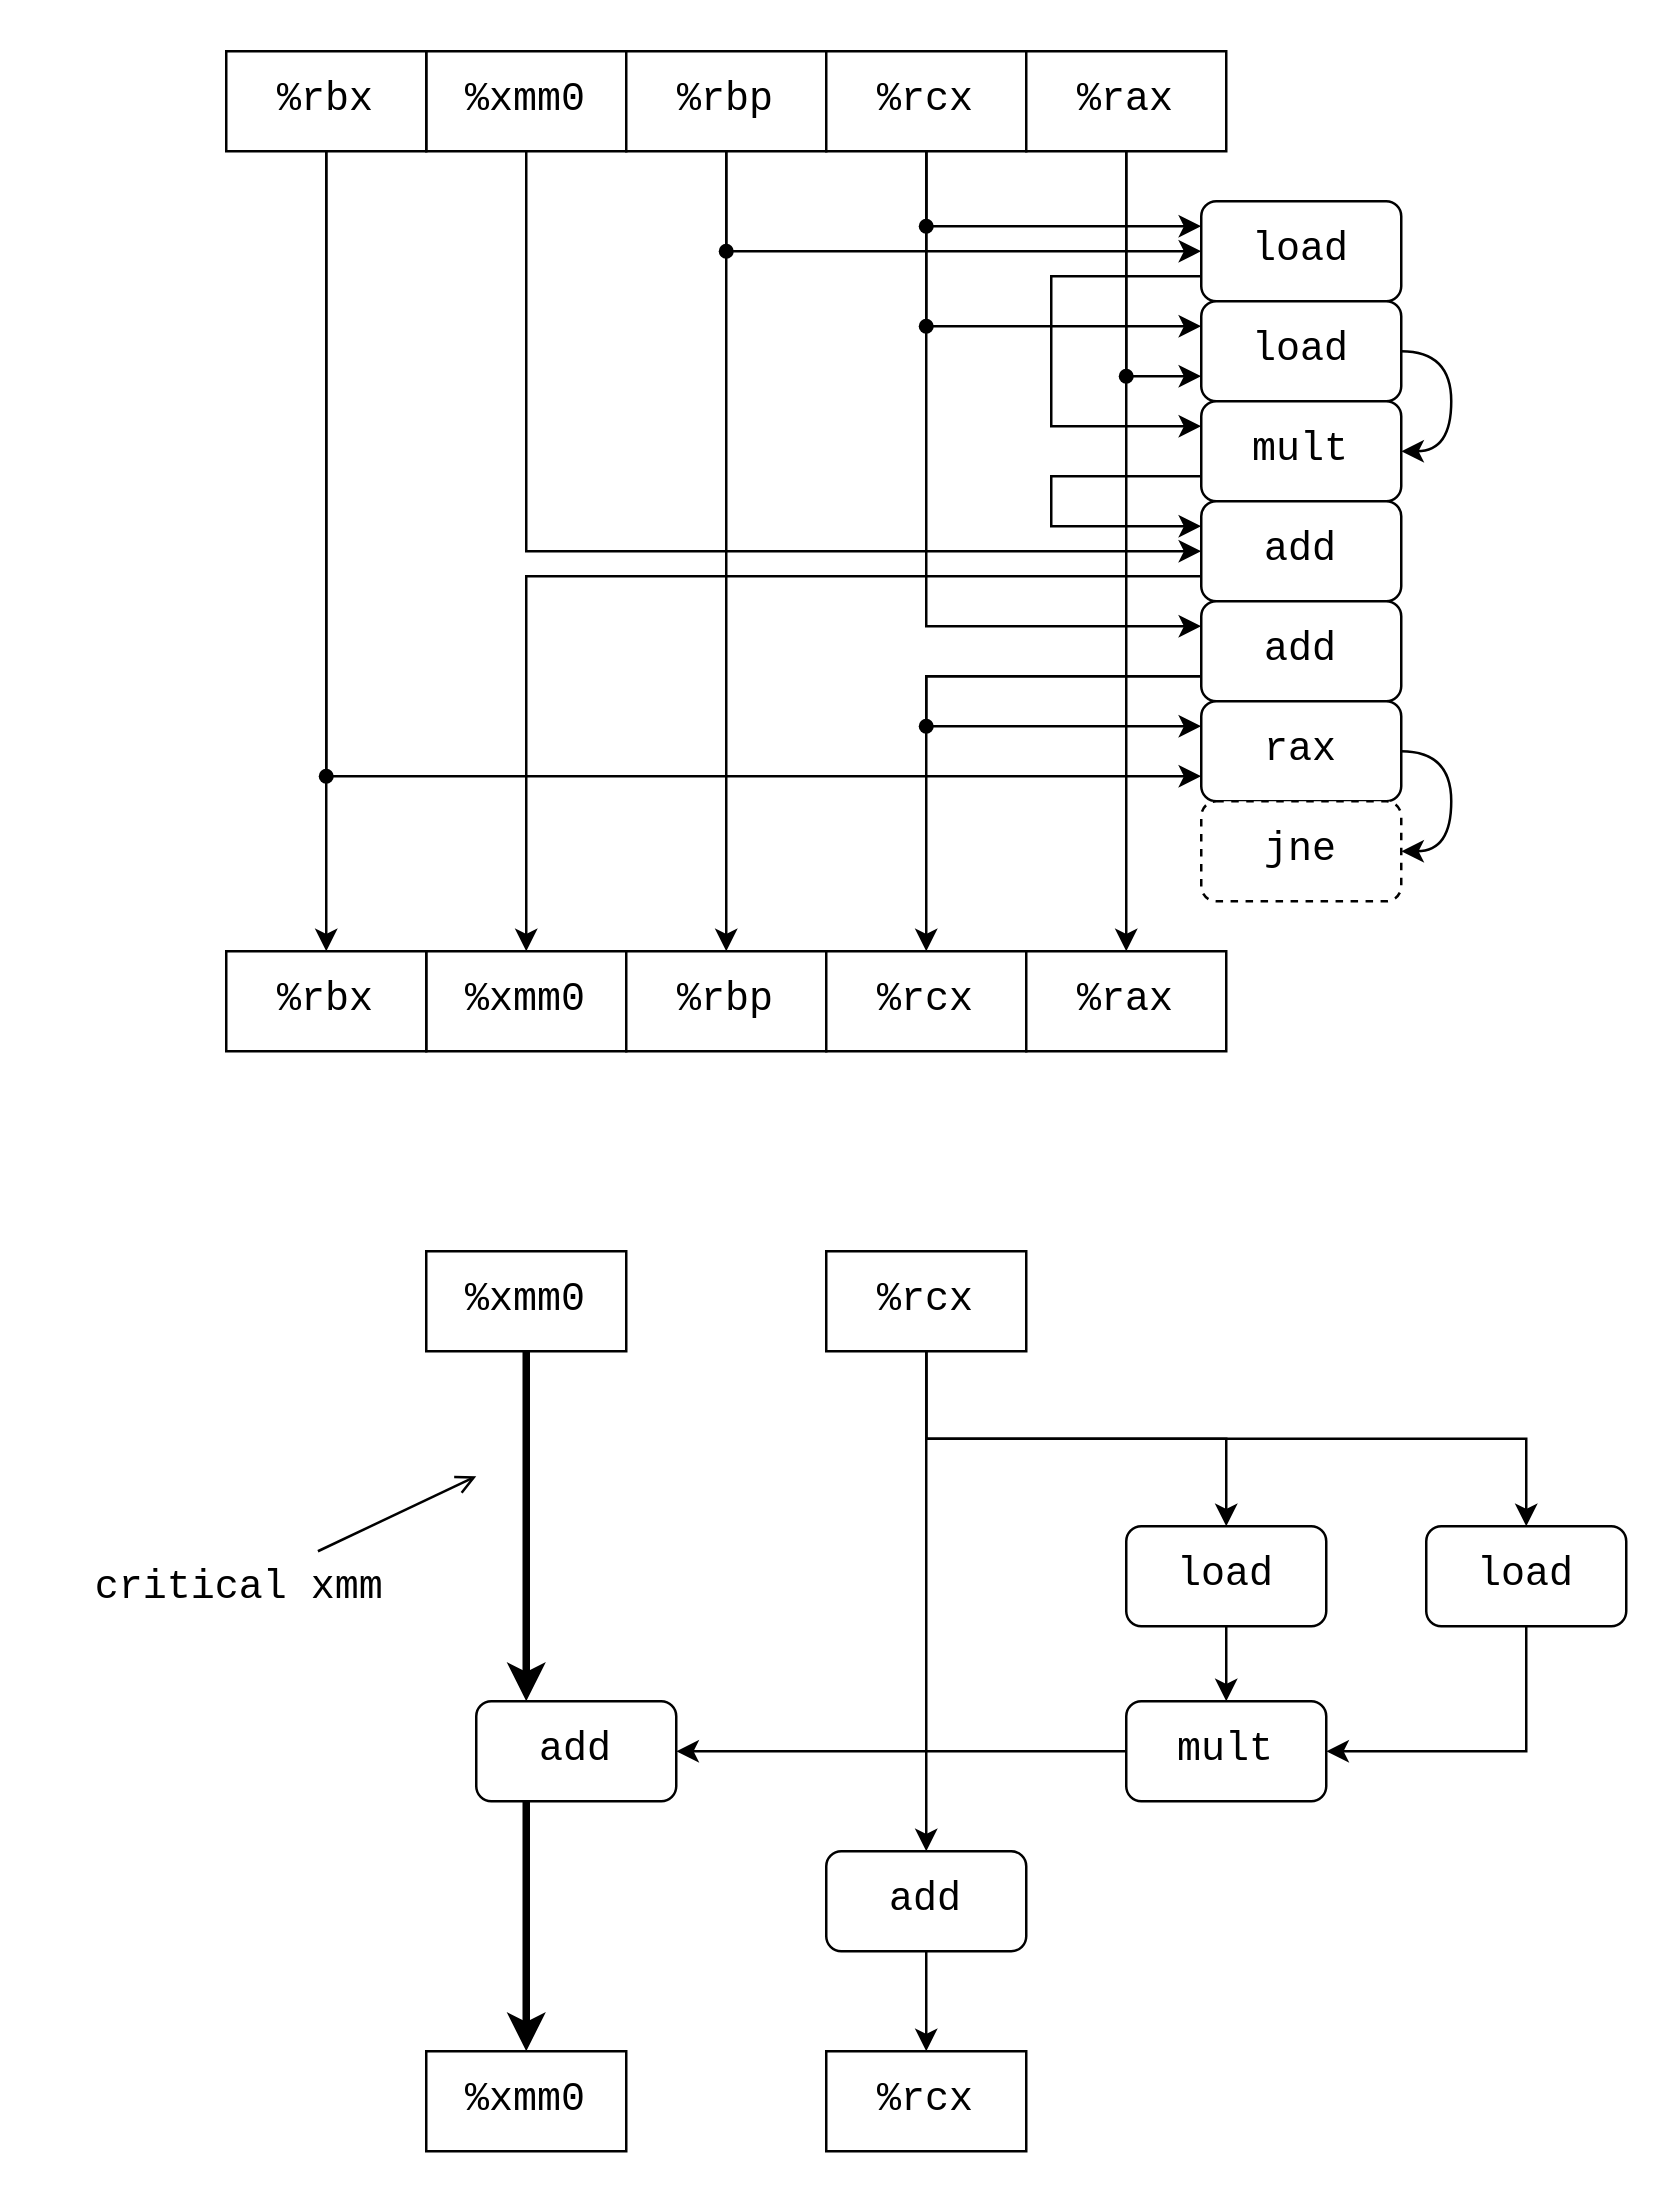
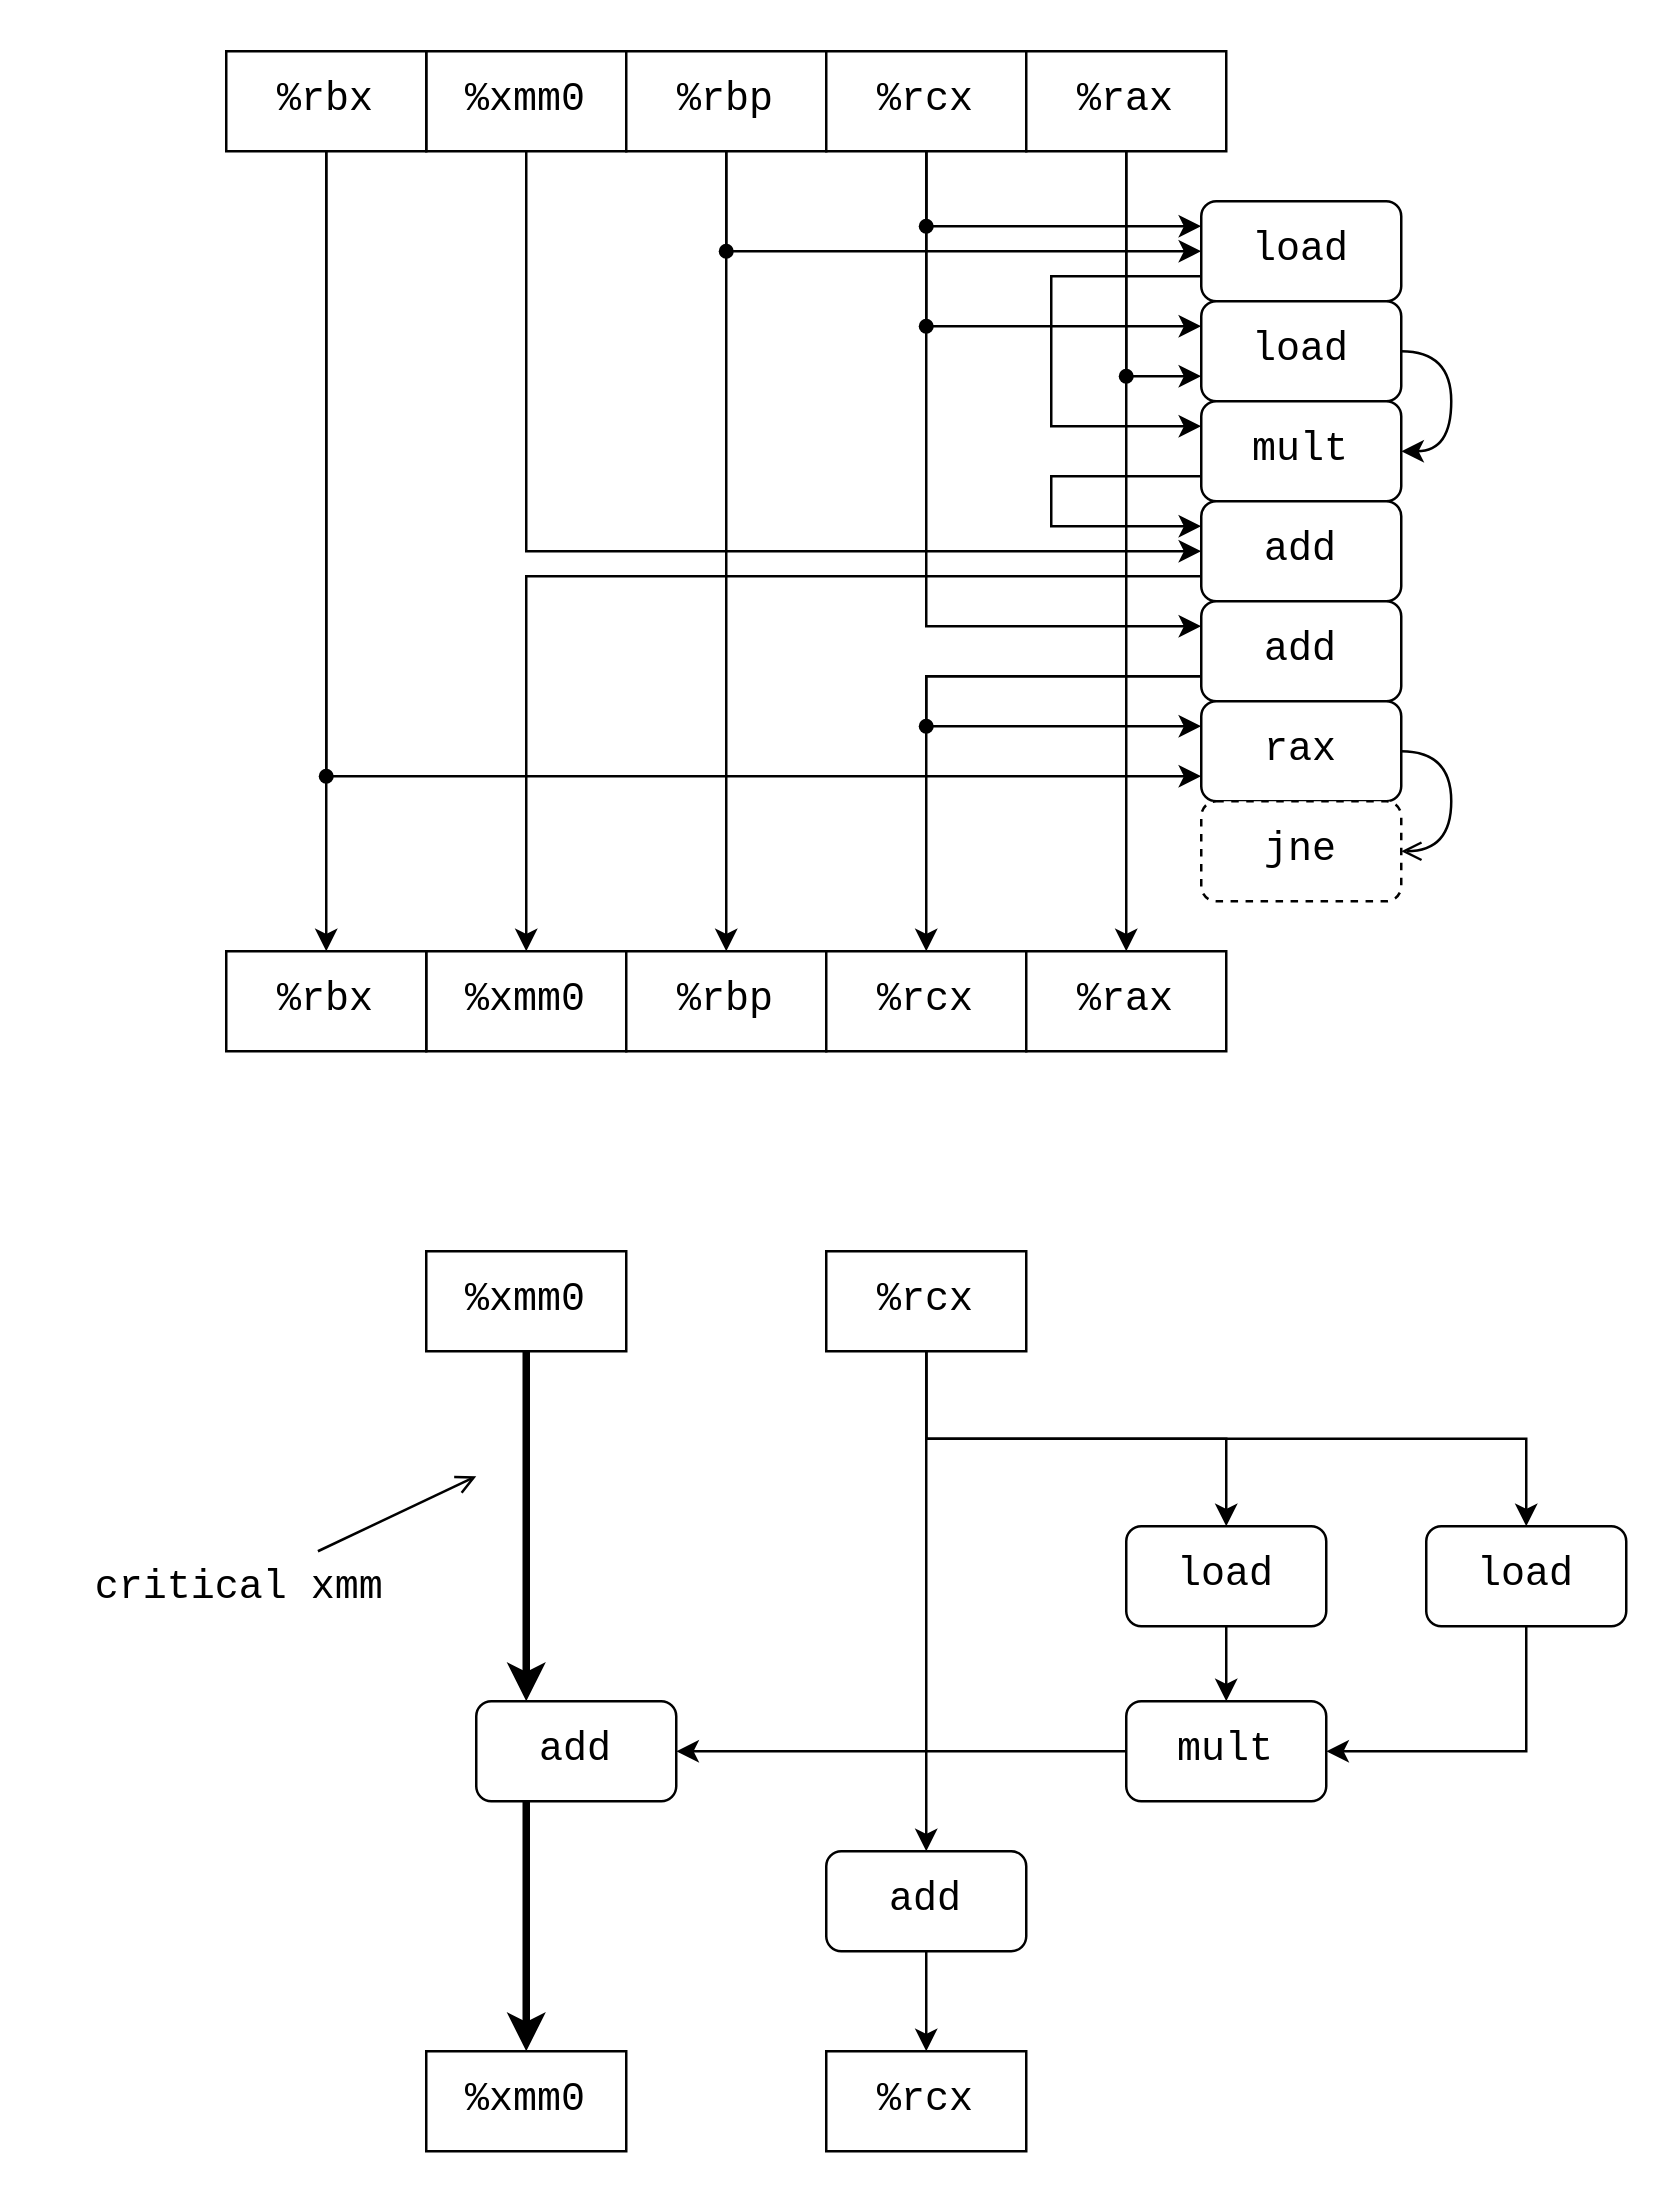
edge "rax" -> "jne": arrowhead classic -> open
